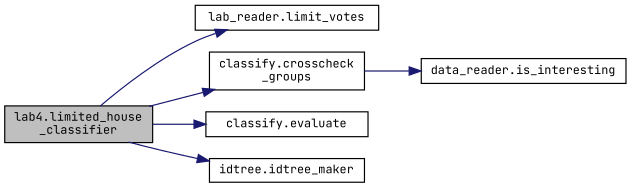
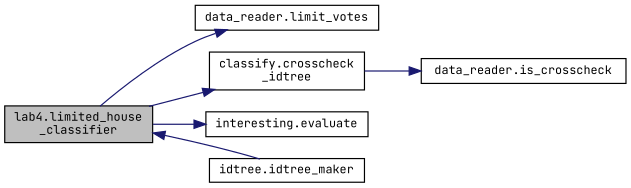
node "lab_reader.limit_votes": label "lab_reader.limit_votes" -> "data_reader.limit_votes"
node "classify.crosscheck _groups": label "classify.crosscheck _groups" -> "classify.crosscheck _idtree"
node "data_reader.is_interesting": label "data_reader.is_interesting" -> "data_reader.is_crosscheck"
node "classify.evaluate": label "classify.evaluate" -> "interesting.evaluate"
edge "lab4.limited_house _classifier" -> "idtree.idtree_maker": reversed
